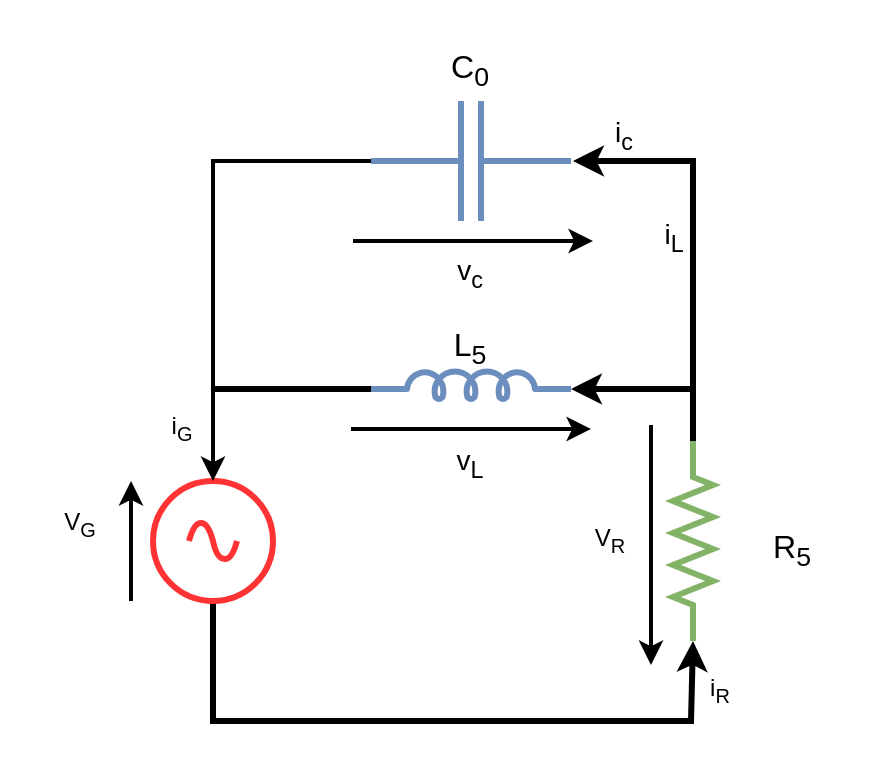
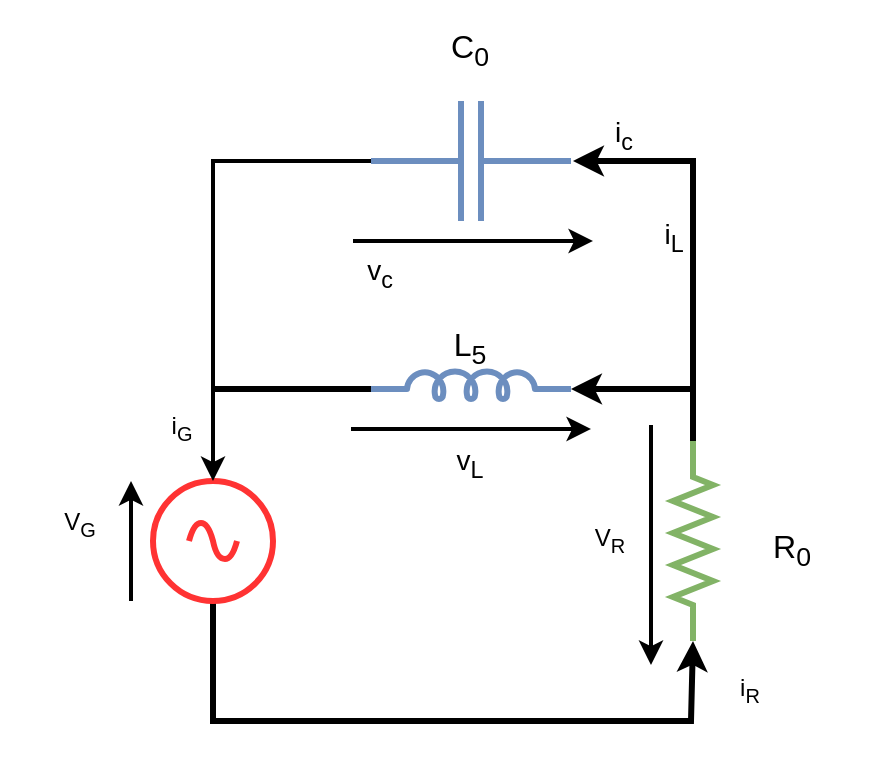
node "C0": moved (471, 71) -> (471, 51)
node "vc": moved (471, 271) -> (381, 271)
node "R5": label "R5" -> "R0"
node "iR": moved (721, 691) -> (751, 691)
